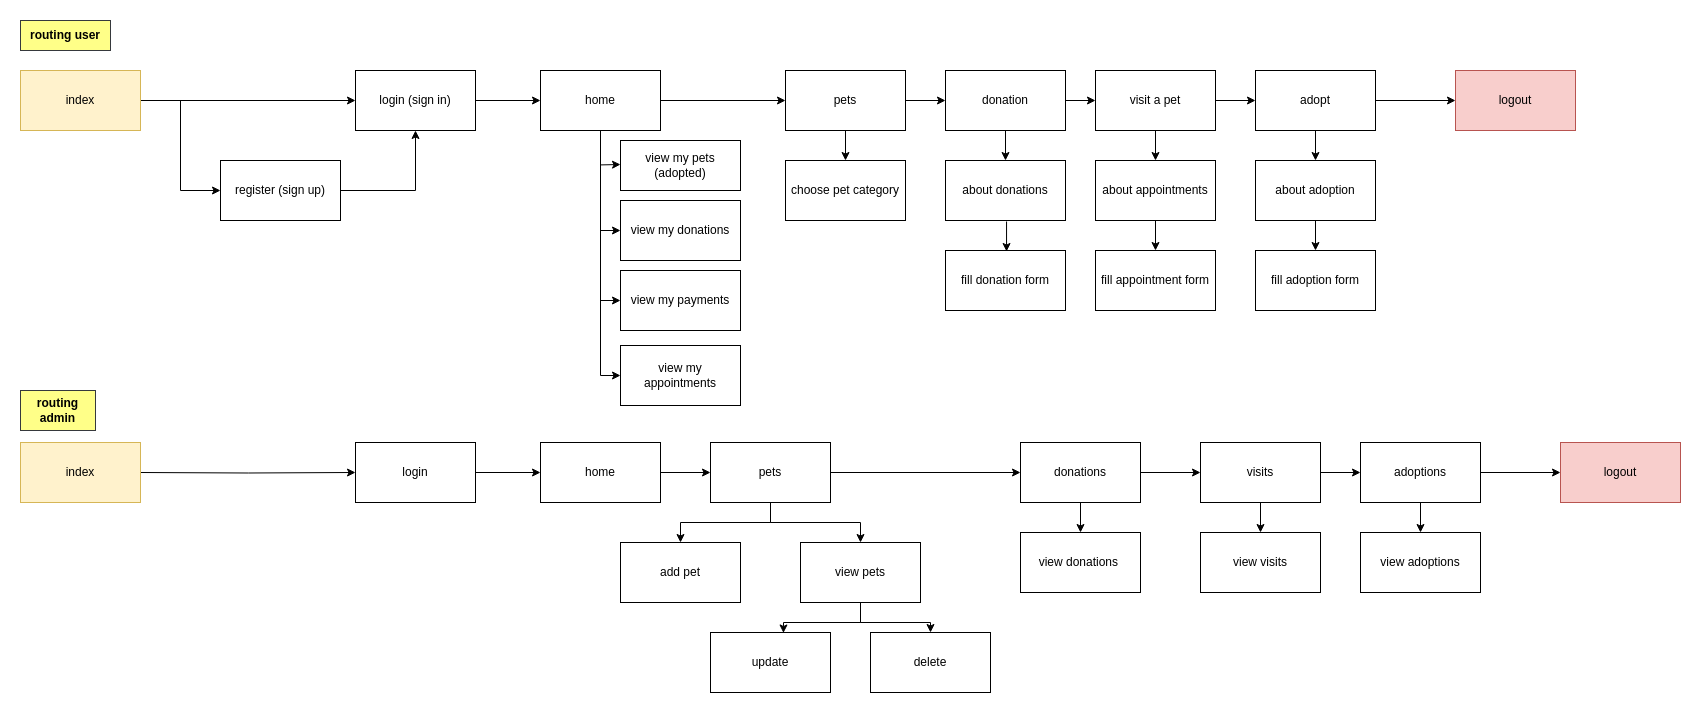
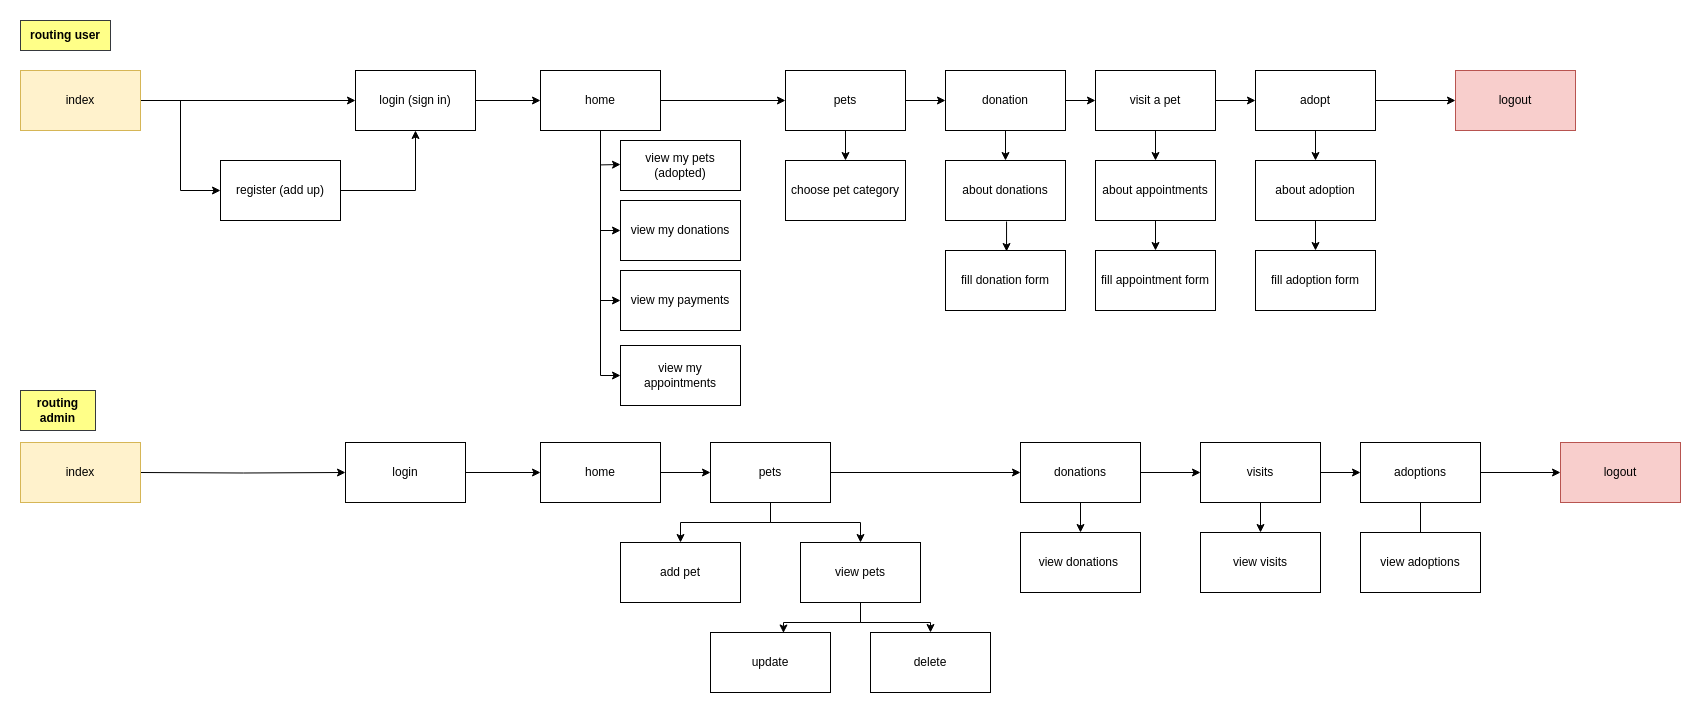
node "register (sign up)": label "register (sign up)" -> "register (add up)"
node "login": moved (416, 473) -> (406, 473)
edge "adoptions" -> "view adoptions": arrowhead classic -> none
